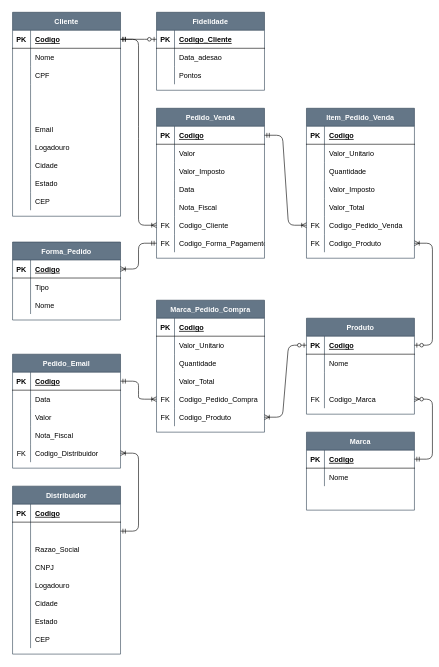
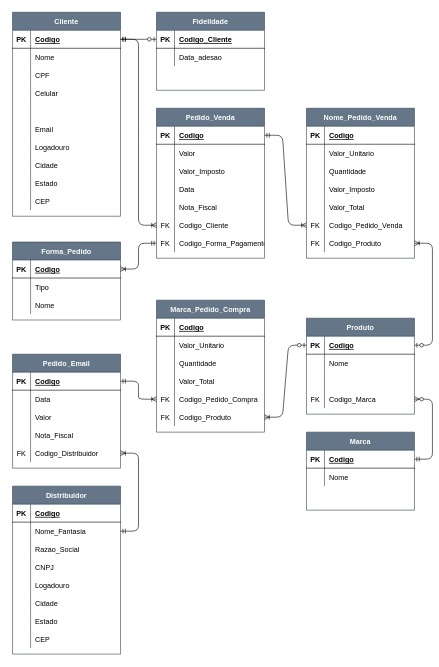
node "Pontos": removed
node "Celular": added
node "Item_Pedido_Venda": label "Item_Pedido_Venda" -> "Nome_Pedido_Venda"
node "Nome_Fantasia": added
